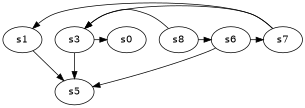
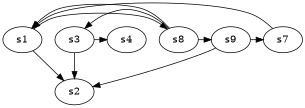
edge "s8" -> "s1": added
edge "s7" -> "s3": removed
edge "s1" -> "s8": added
node "s0": label "s0" -> "s4"
node "s6": label "s6" -> "s9"
node "s5": label "s5" -> "s2"
